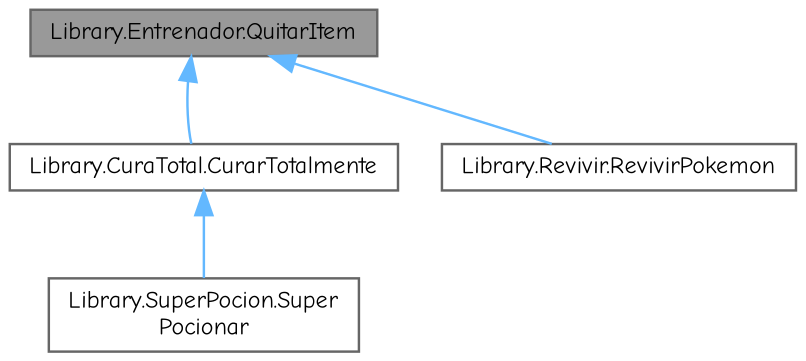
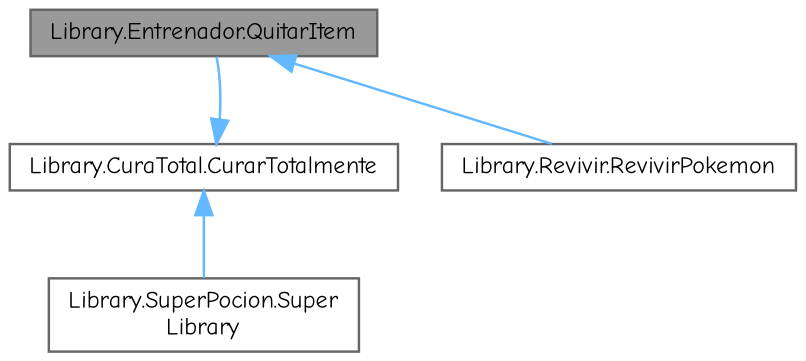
edge "Library.CuraTotal.CurarTotalmente" -> "Library.Entrenador.QuitarItem": reversed
node "Library.SuperPocion.Super Pocionar": label "Library.SuperPocion.Super Pocionar" -> "Library.SuperPocion.Super Library"
